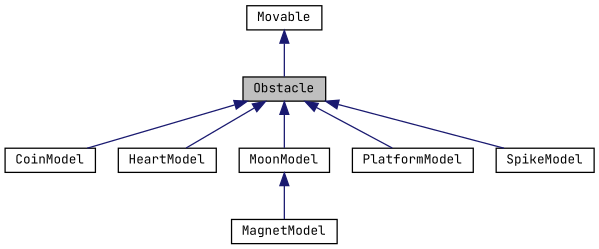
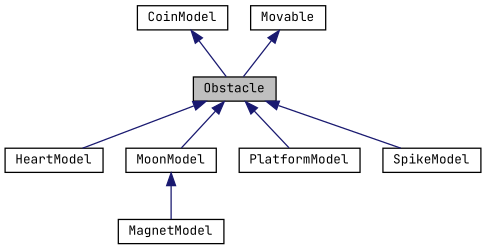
edge "CoinModel" -> "Obstacle": reversed
